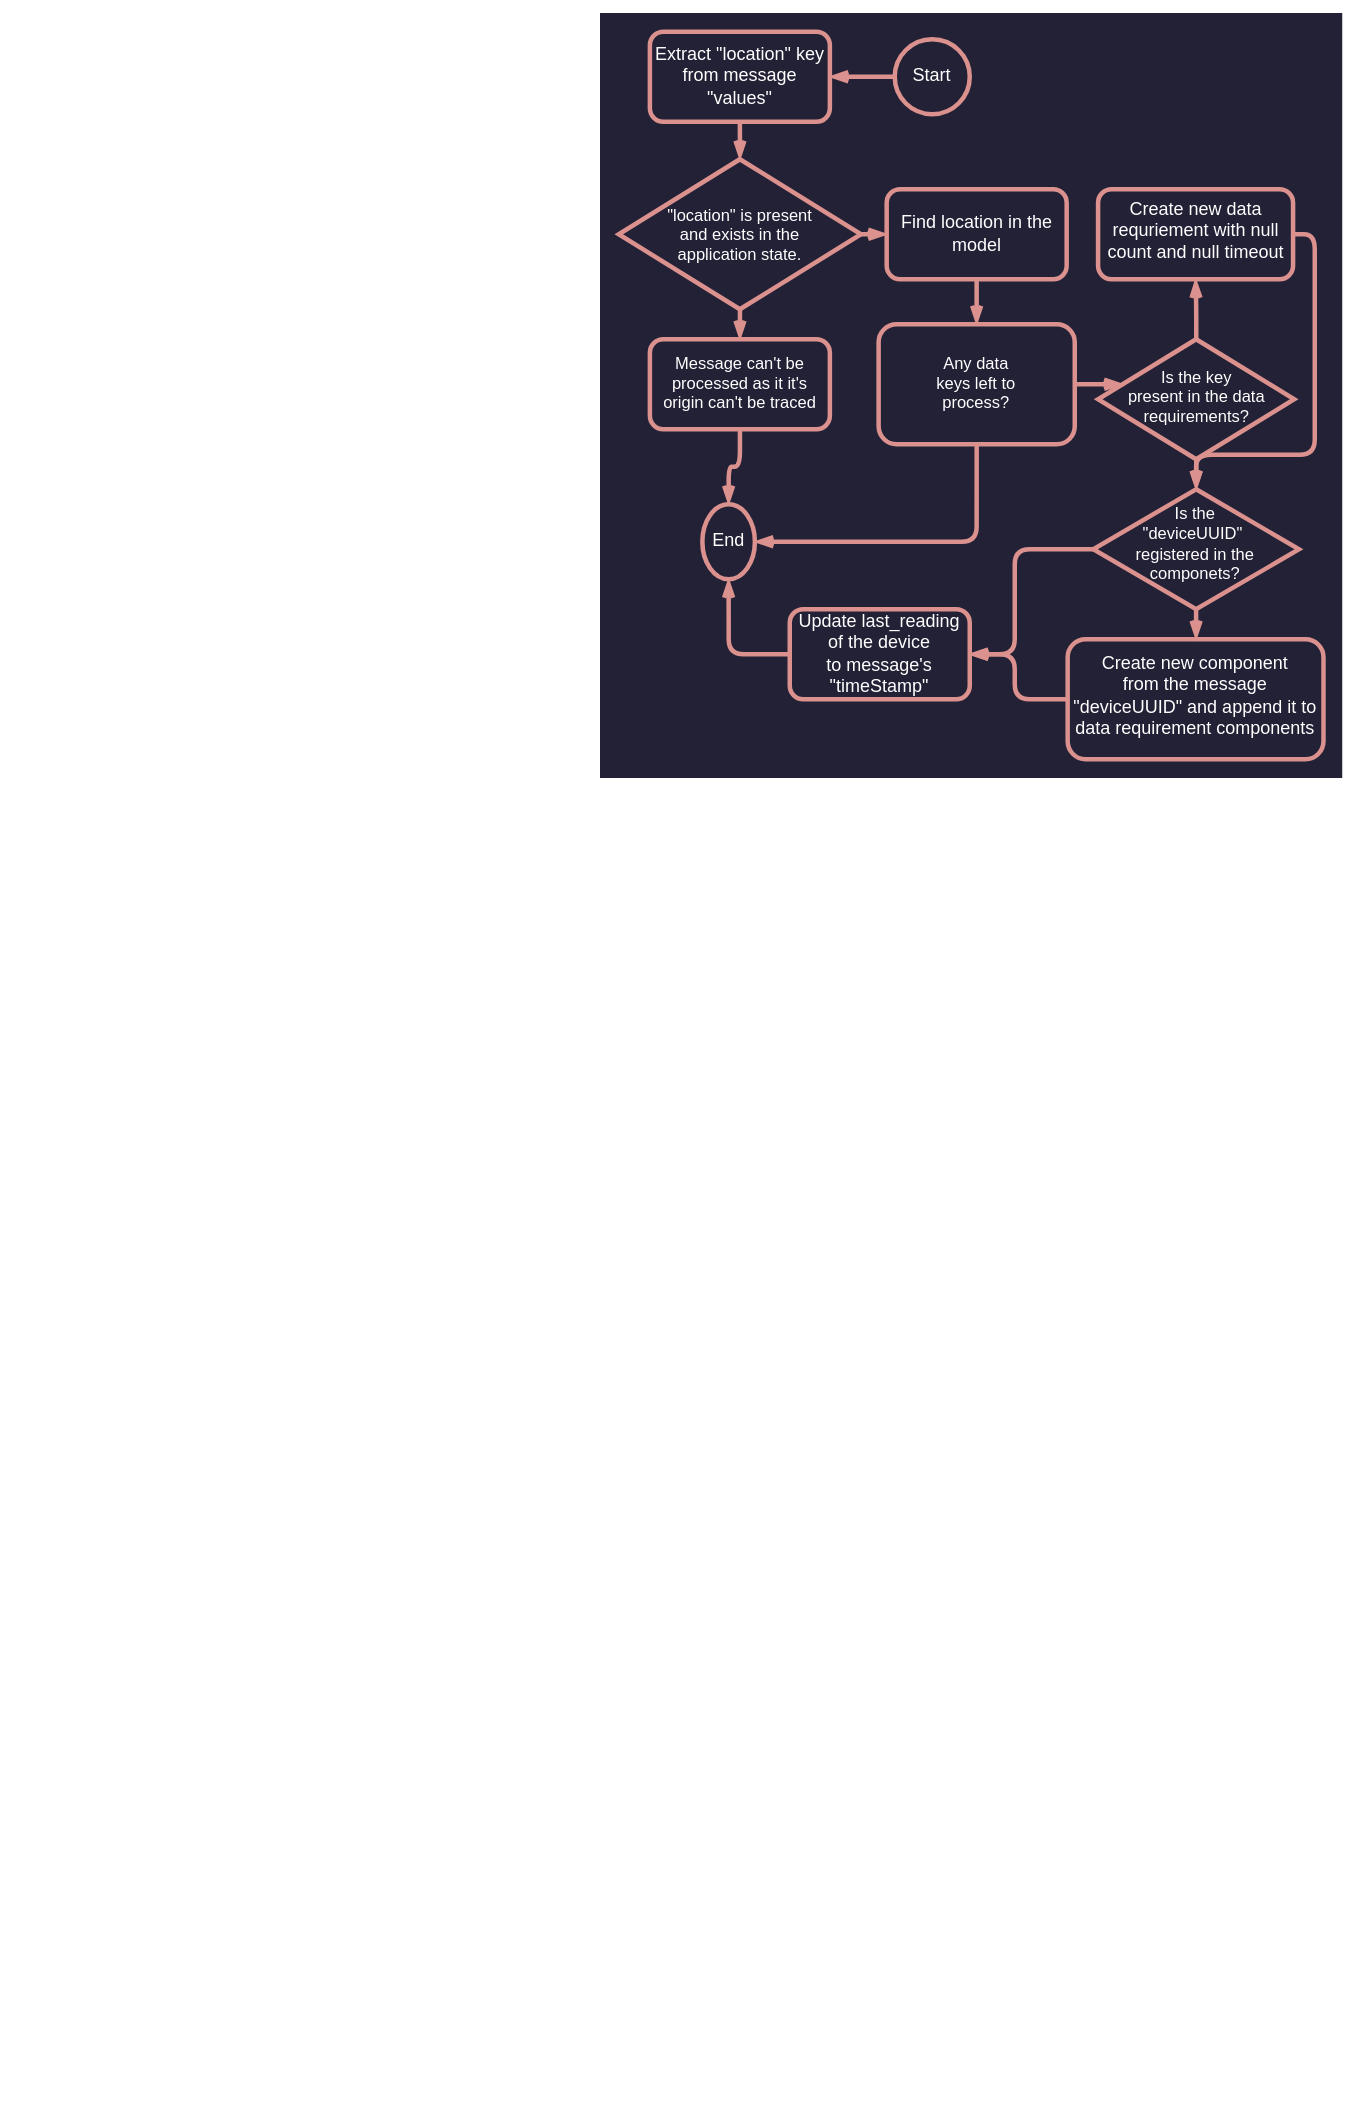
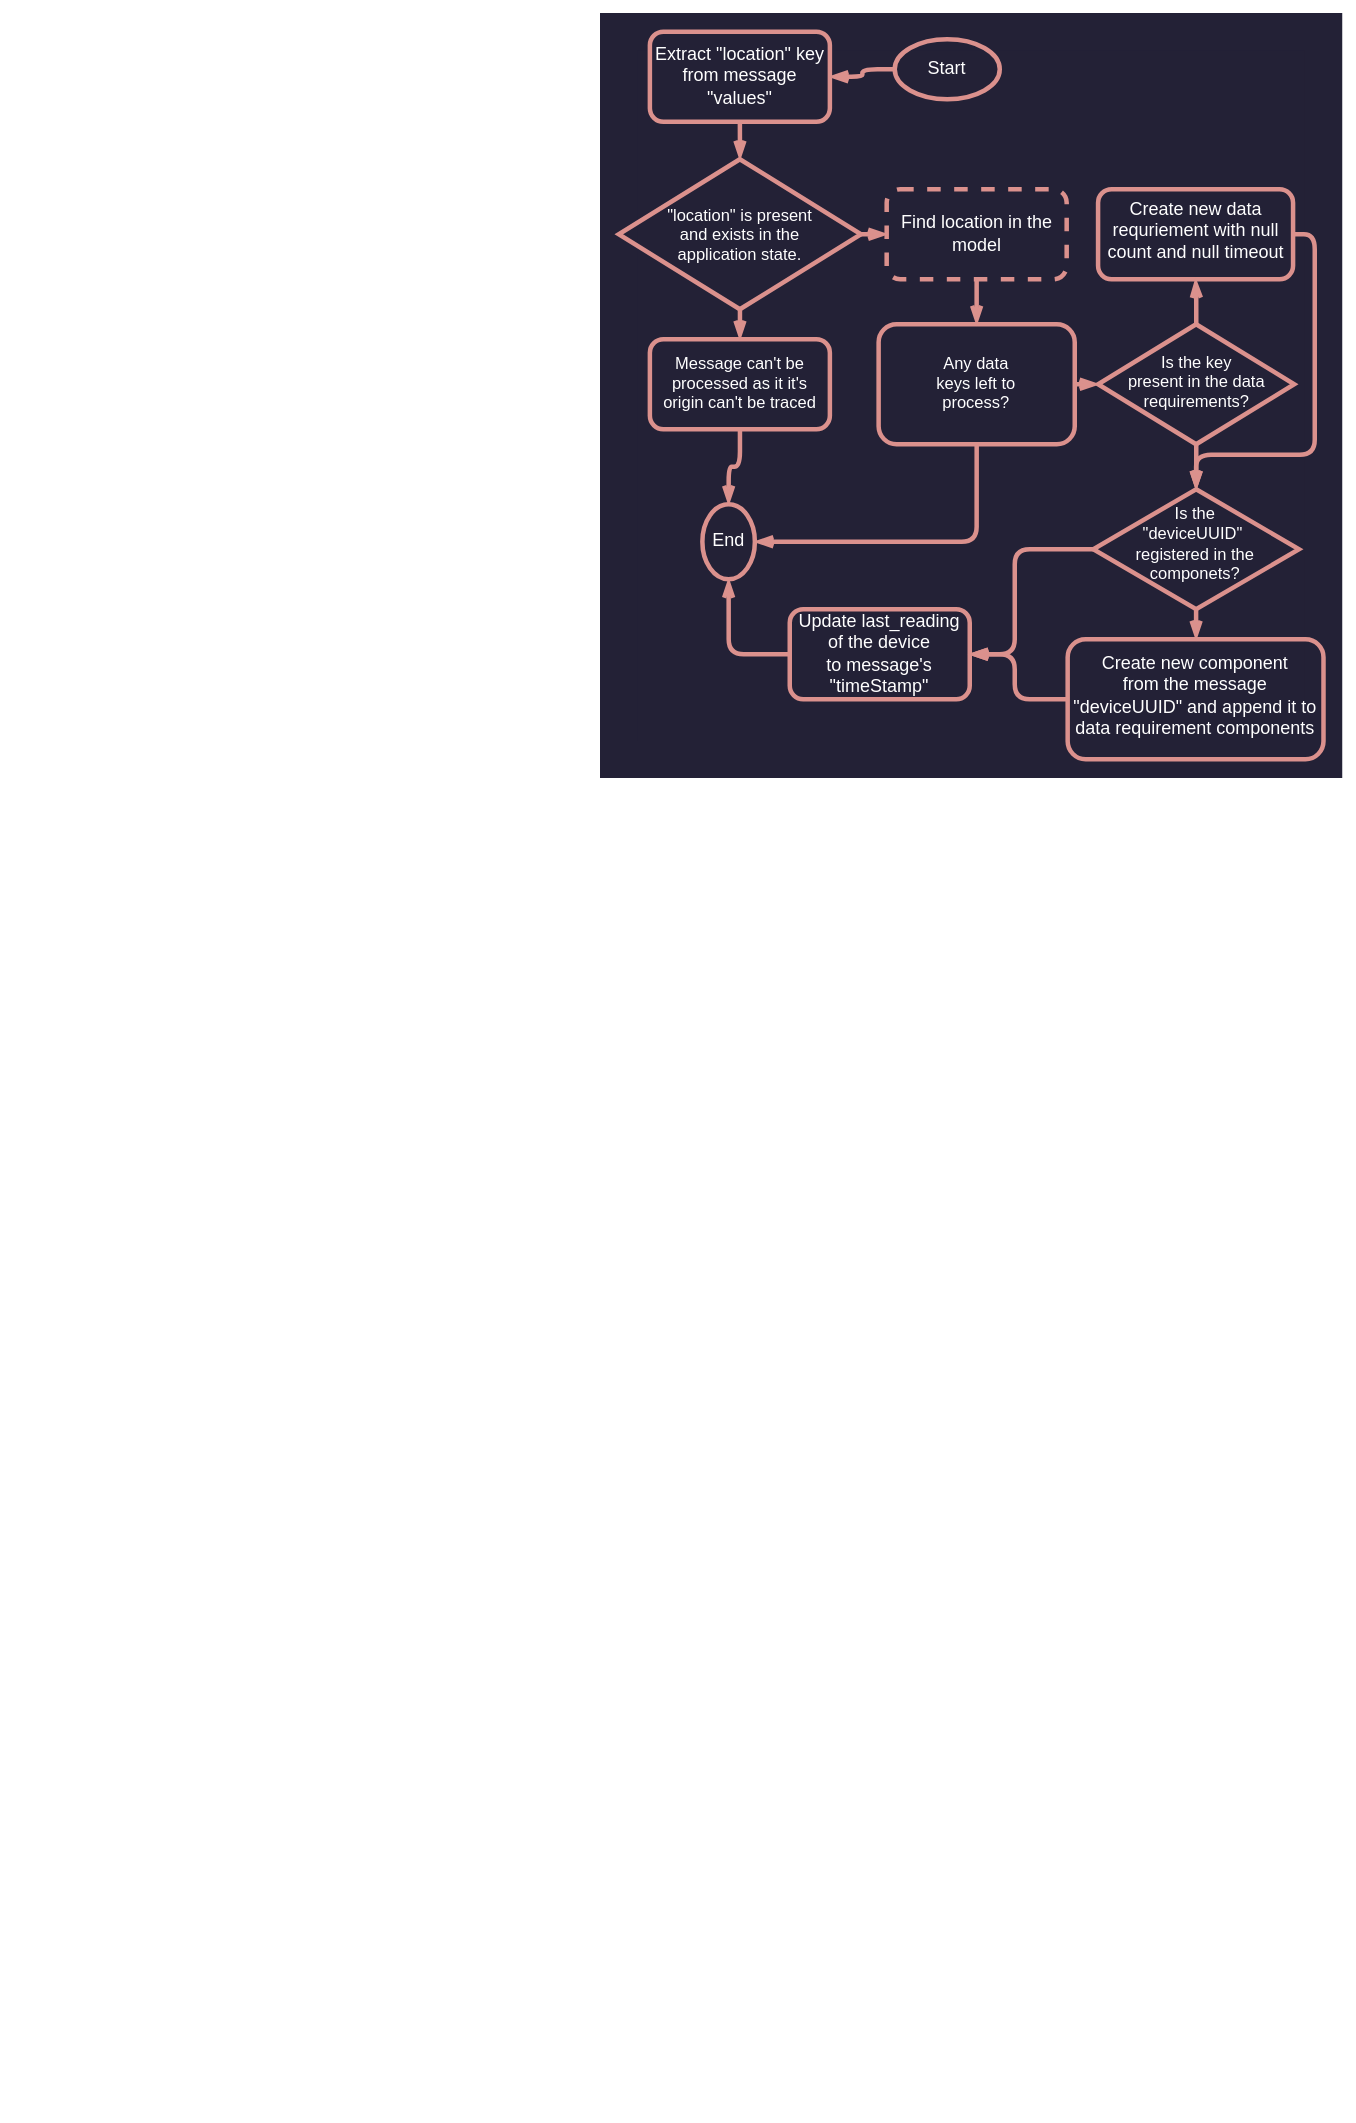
node "Start": size 75x75 -> 105x60
node "Find location in the model": style solid -> dashed
node "Is the key present in the data requirements?": moved (1196, 399) -> (1196, 384)
